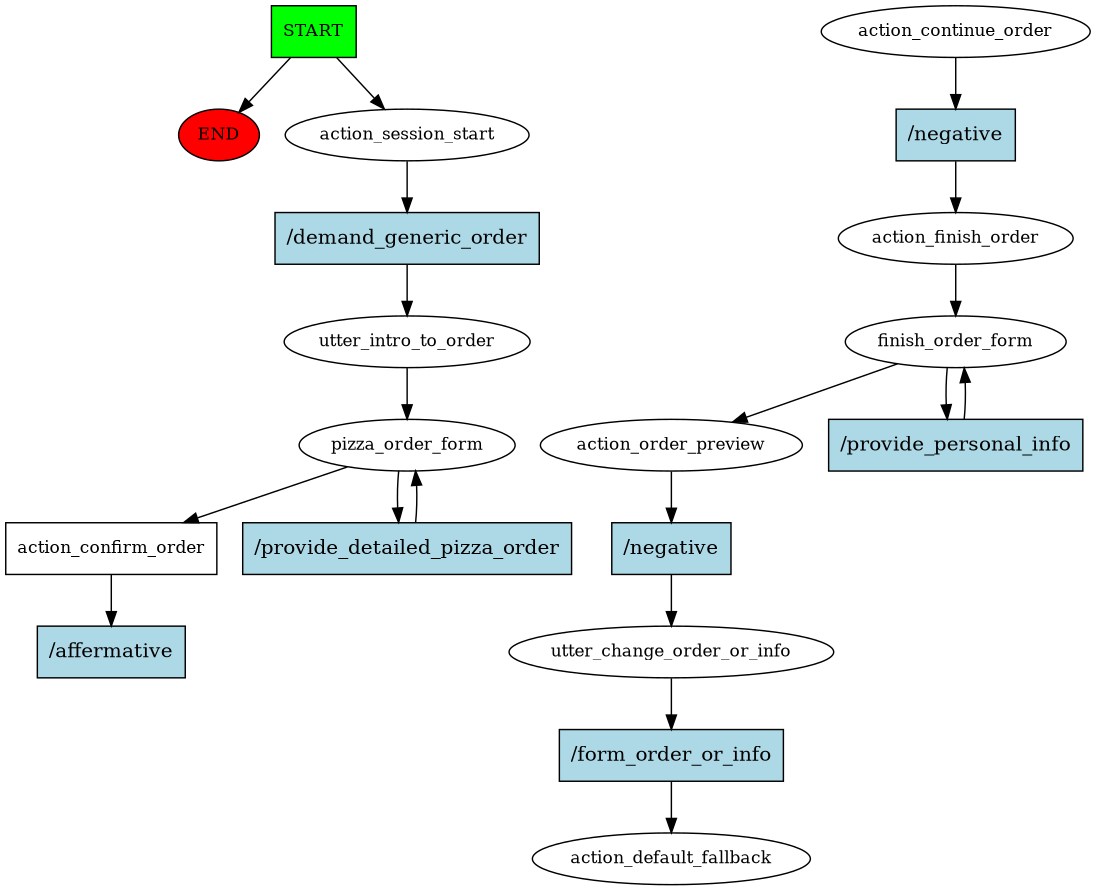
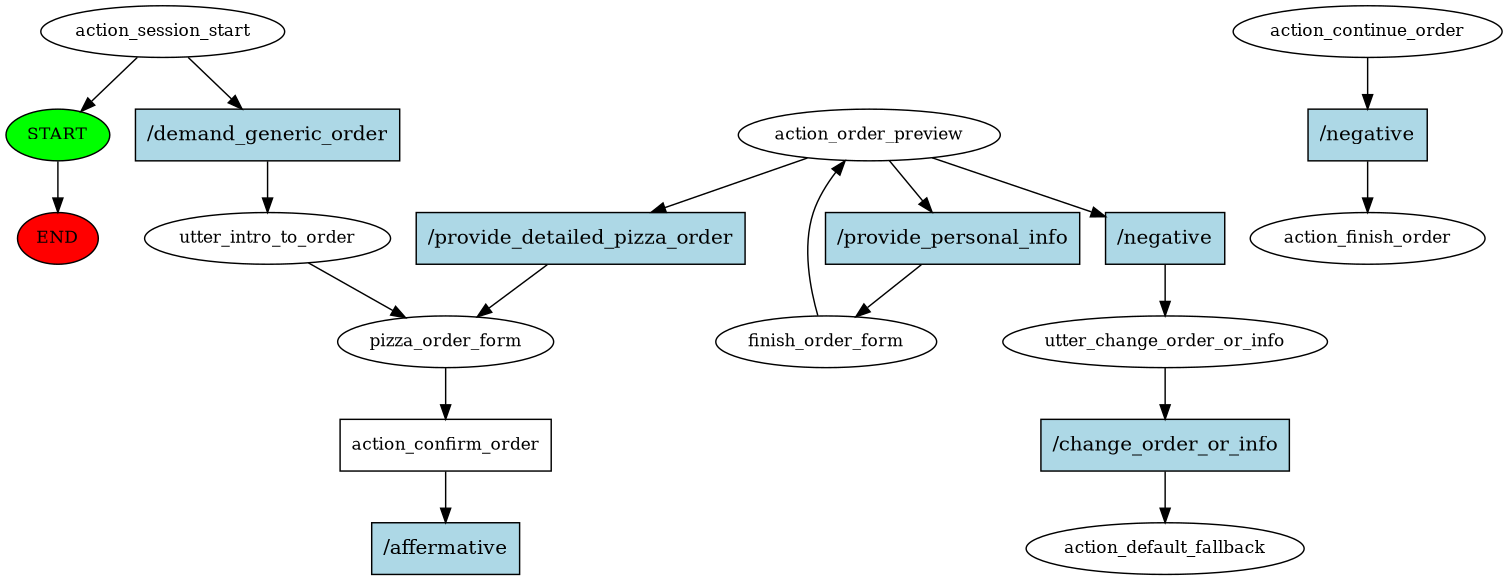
node "START": shape box -> ellipse
edge "START" -> "action_session_start": reversed
edge "action_finish_order" -> "finish_order_form": removed
edge "finish_order_form" -> "/provide_personal_info": now "action_order_preview" -> "/provide_personal_info"
edge "pizza_order_form" -> "/provide_detailed_pizza_order": now "action_order_preview" -> "/provide_detailed_pizza_order"
node "/form_order_or_info": label "/form_order_or_info" -> "/change_order_or_info"
